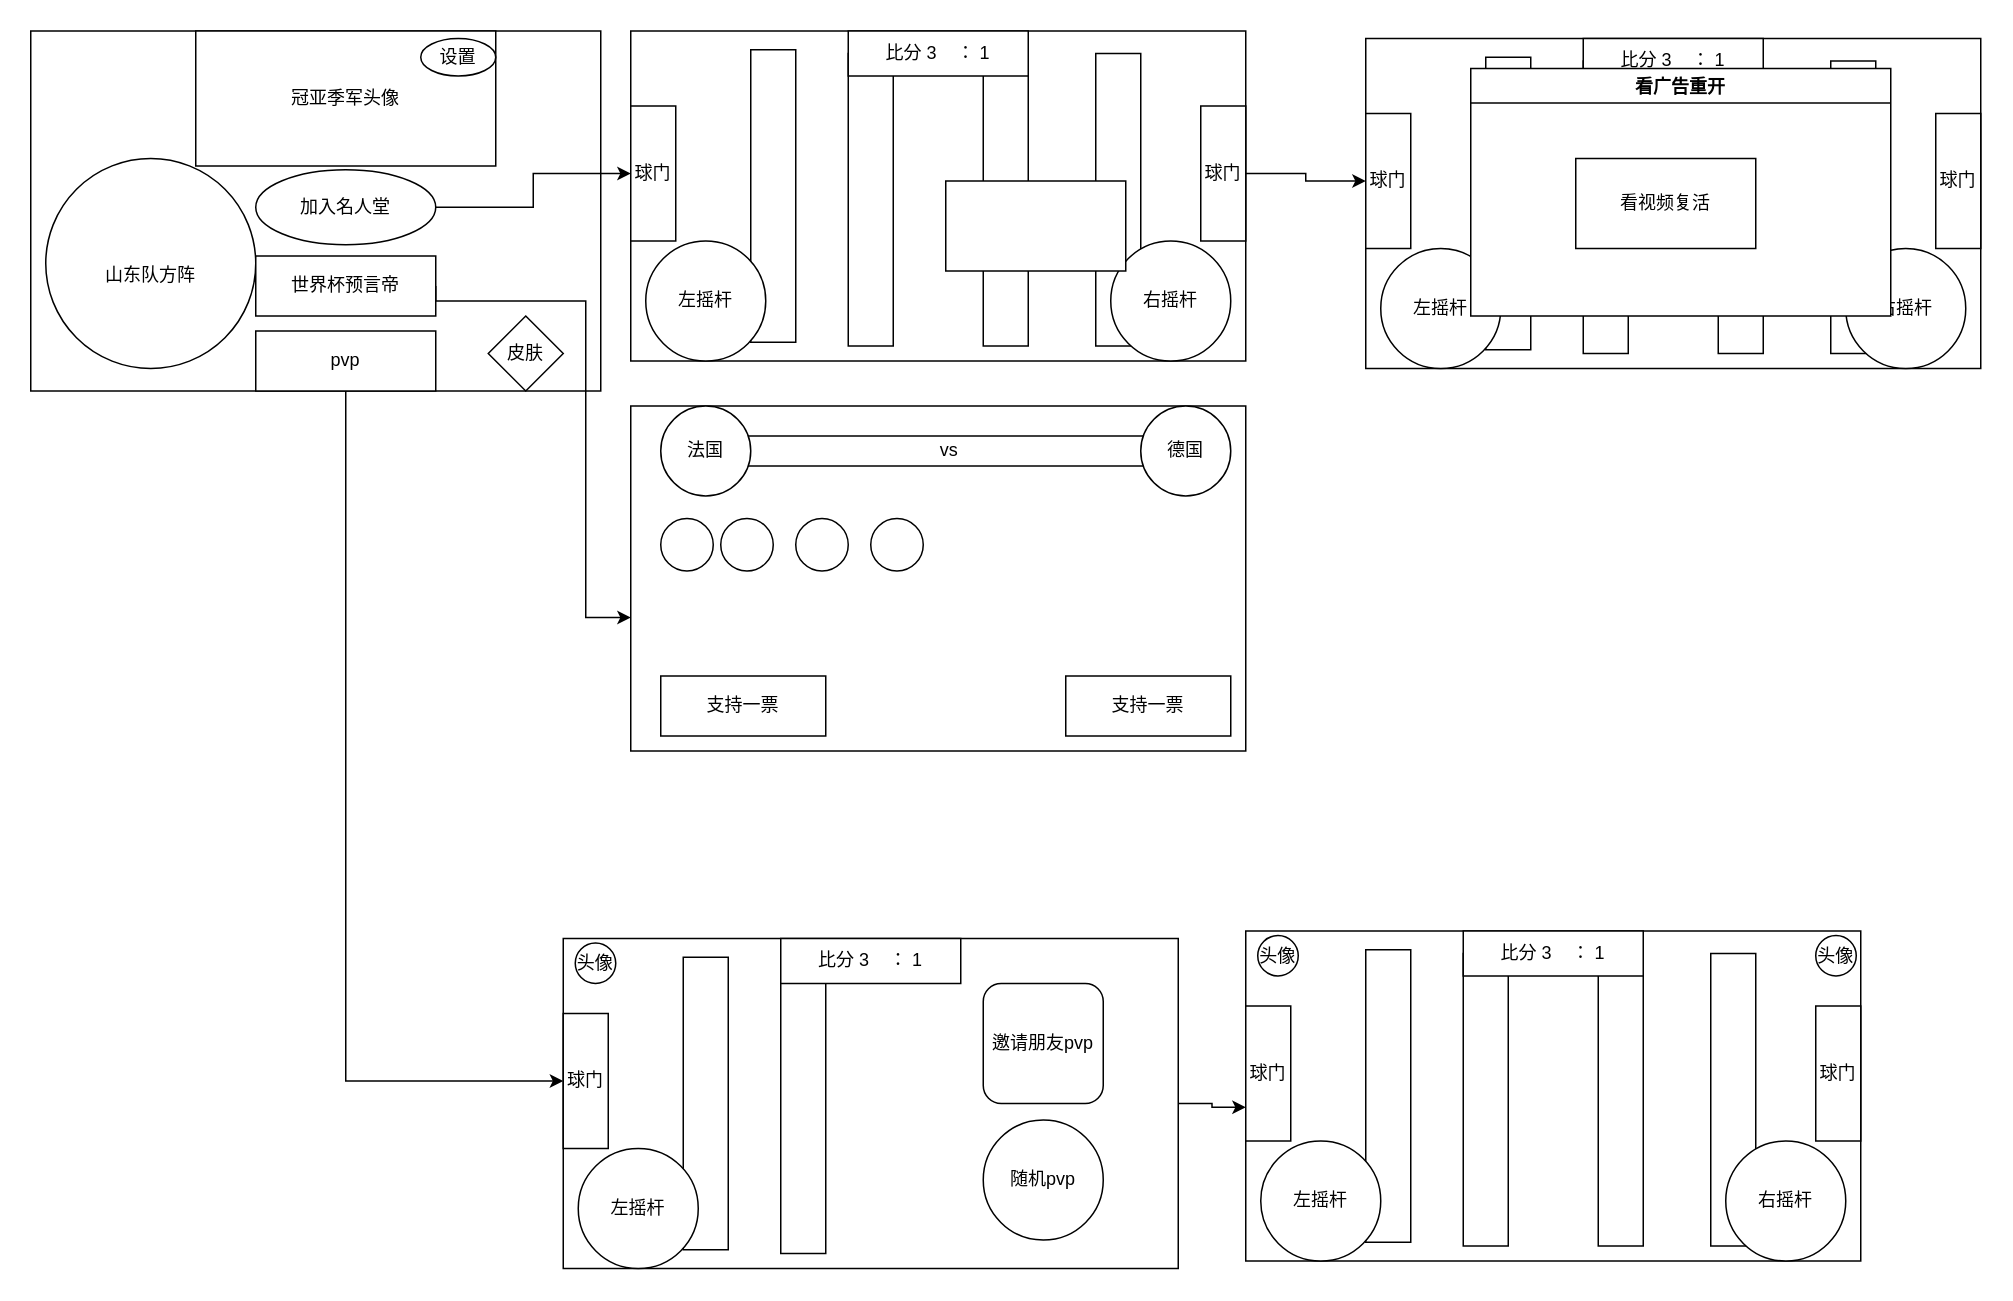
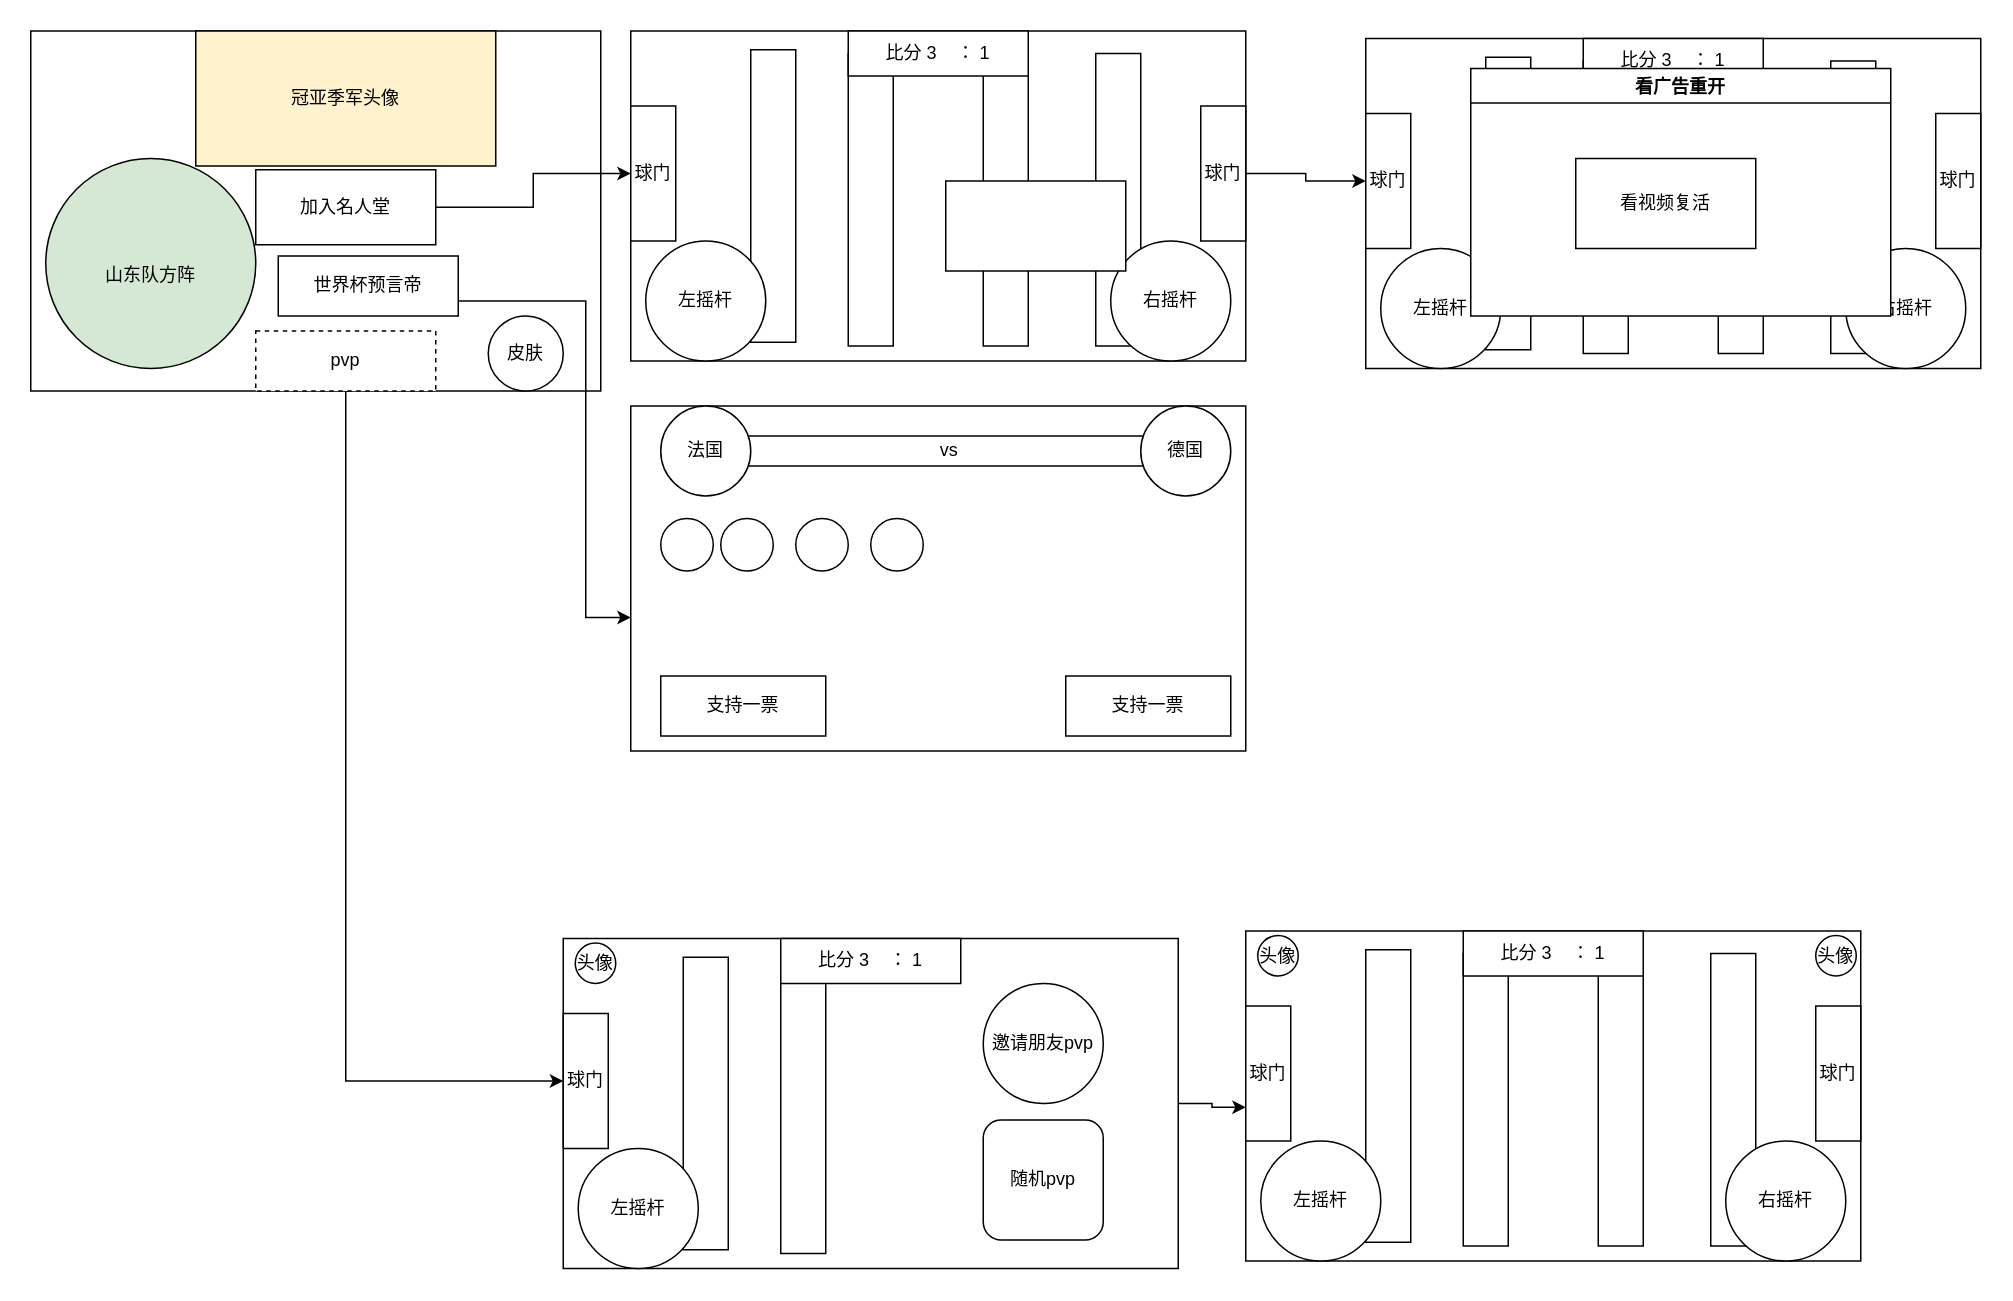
node "设置": removed
node "冠亚季军头像": fillcolor #ffffff -> #fff2cc
node "加入名人堂": shape ellipse -> rectangle
node "山东队方阵": fillcolor #ffffff -> #d5e8d4
node "世界杯预言帝": moved (346, 286) -> (368, 286)
node "皮肤": shape diamond -> ellipse
node "pvp": style solid -> dashed
node "邀请朋友pvp": shape rounded rectangle -> ellipse
node "随机pvp": shape ellipse -> rounded rectangle
